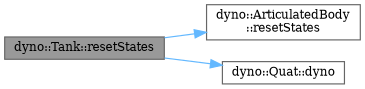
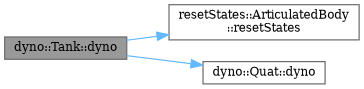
node "dyno::ArticulatedBody ::resetStates": label "dyno::ArticulatedBody ::resetStates" -> "resetStates::ArticulatedBody ::resetStates"
node "dyno::Tank::resetStates": label "dyno::Tank::resetStates" -> "dyno::Tank::dyno"
